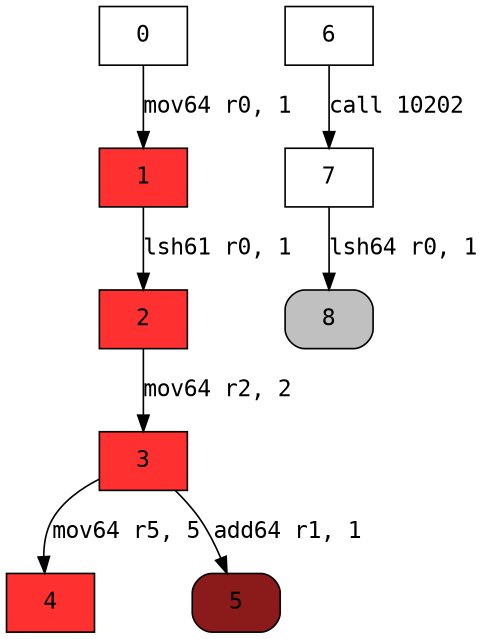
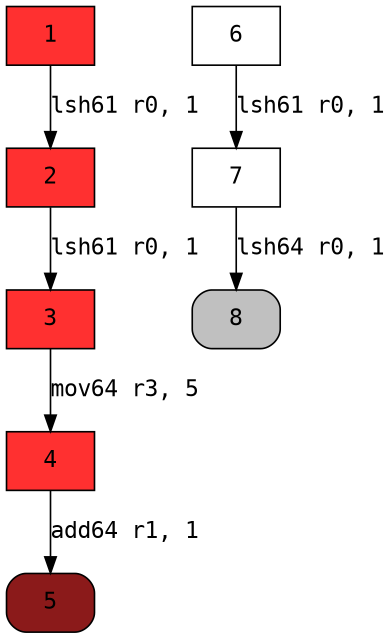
node "0": removed
edge "6" -> "7": label "call 10202" -> "lsh61 r0, 1"
edge "2" -> "3": label "mov64 r2, 2" -> "lsh61 r0, 1"
edge "3" -> "5": now "4" -> "5"
edge "3" -> "4": label "mov64 r5, 5" -> "mov64 r3, 5"
